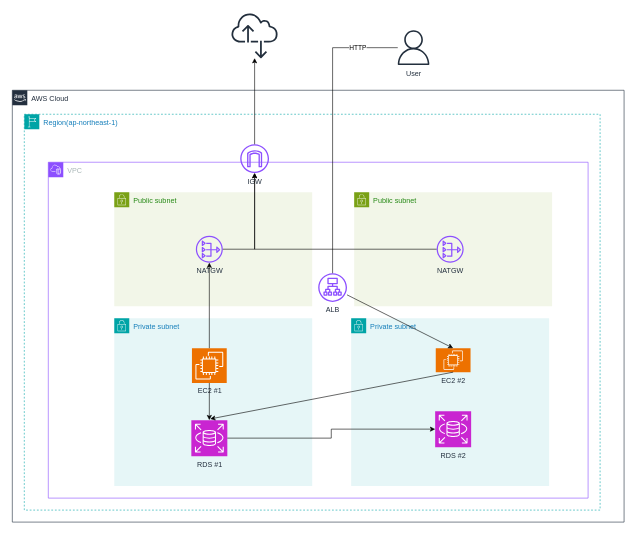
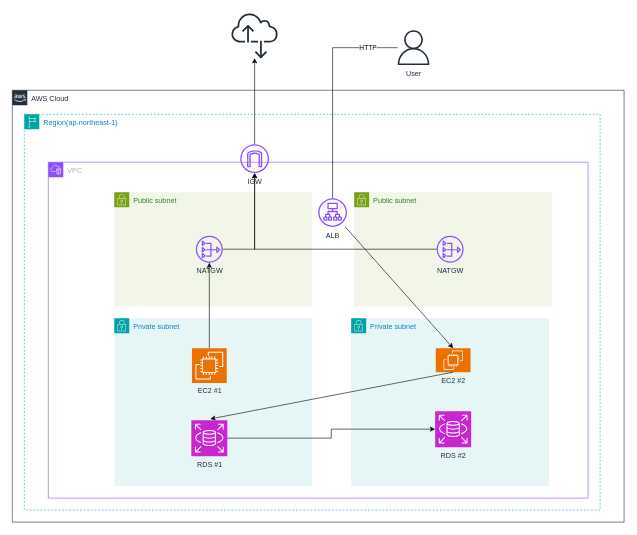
node "ALB": moved (333, 288) -> (333, 213)
edge "EC2 #1" -> "RDS #1": removed
